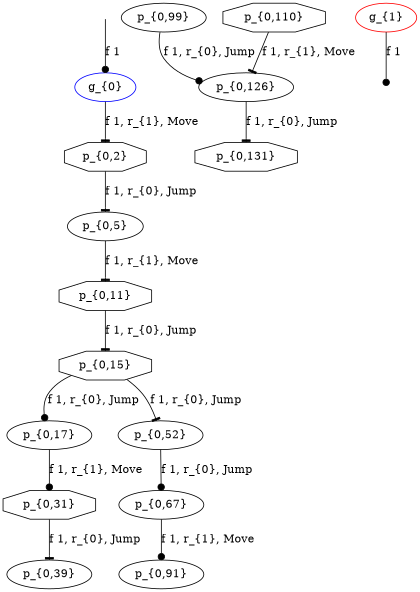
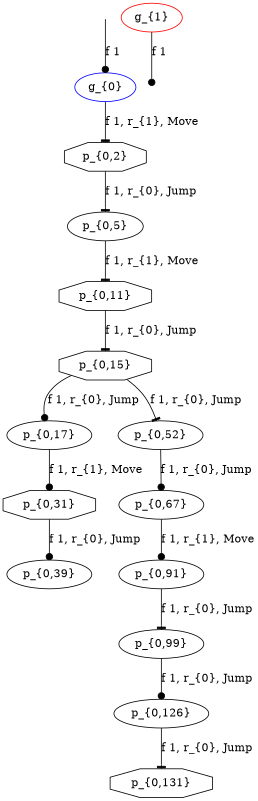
node "p_{0,110}": removed
edge "p_{0,31}" -> "p_{0,39}": arrowhead tee -> dot
edge "p_{0,91}" -> "p_{0,99}": added, label "f 1, r_{0}, Jump"
